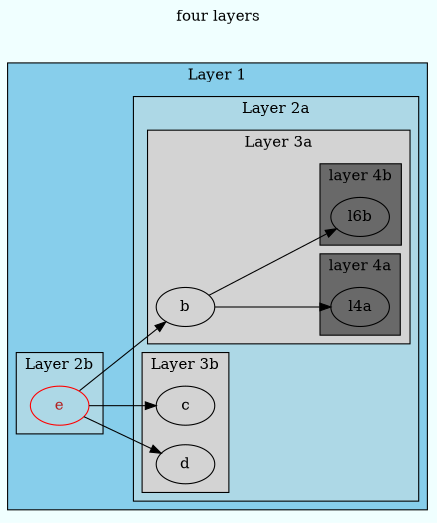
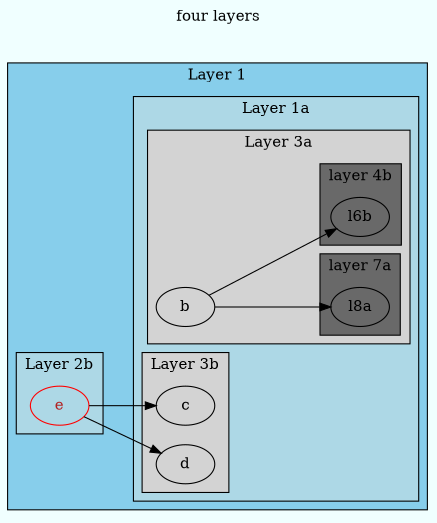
cluster "Layer 2a": label "Layer 2a" -> "Layer 1a"
cluster "layer 4a": label "layer 4a" -> "layer 7a"
node "l4a": label "l4a" -> "l8a"
edge "e" -> "b": removed
